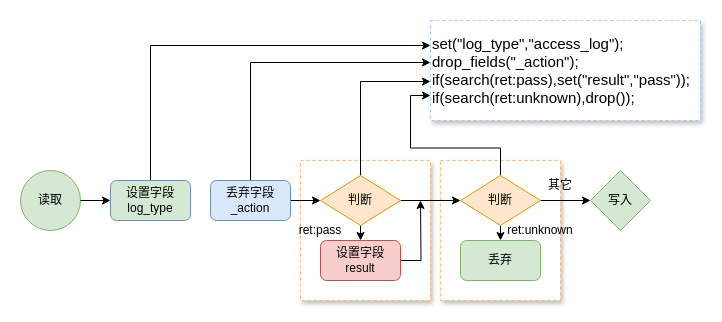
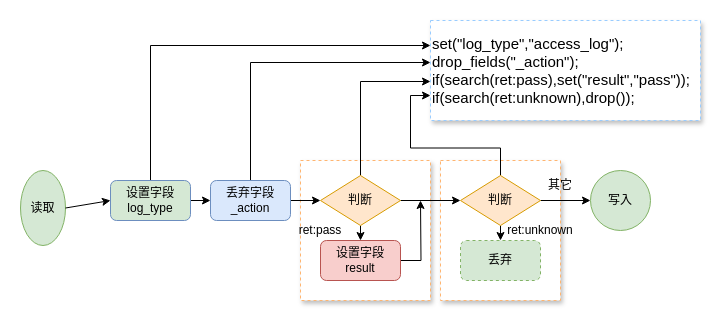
node "读取": size 60x60 -> 45x75
edge "设置字段 log_type" -> "丢弃字段 _action": added
node "写入": shape diamond -> ellipse
node "丢弃": style solid -> dashed
